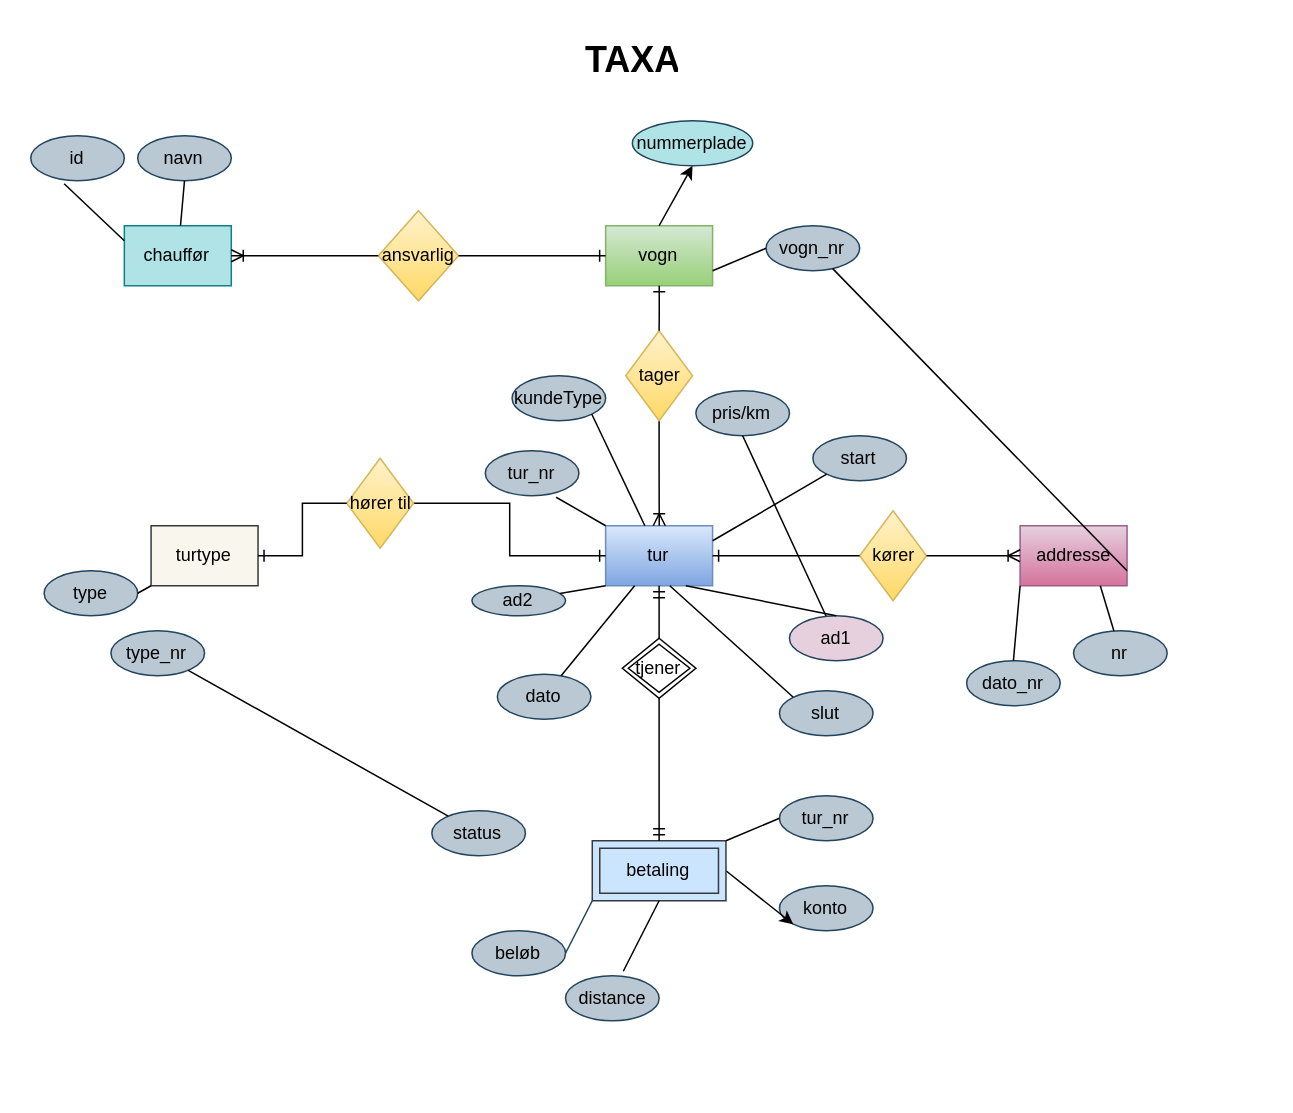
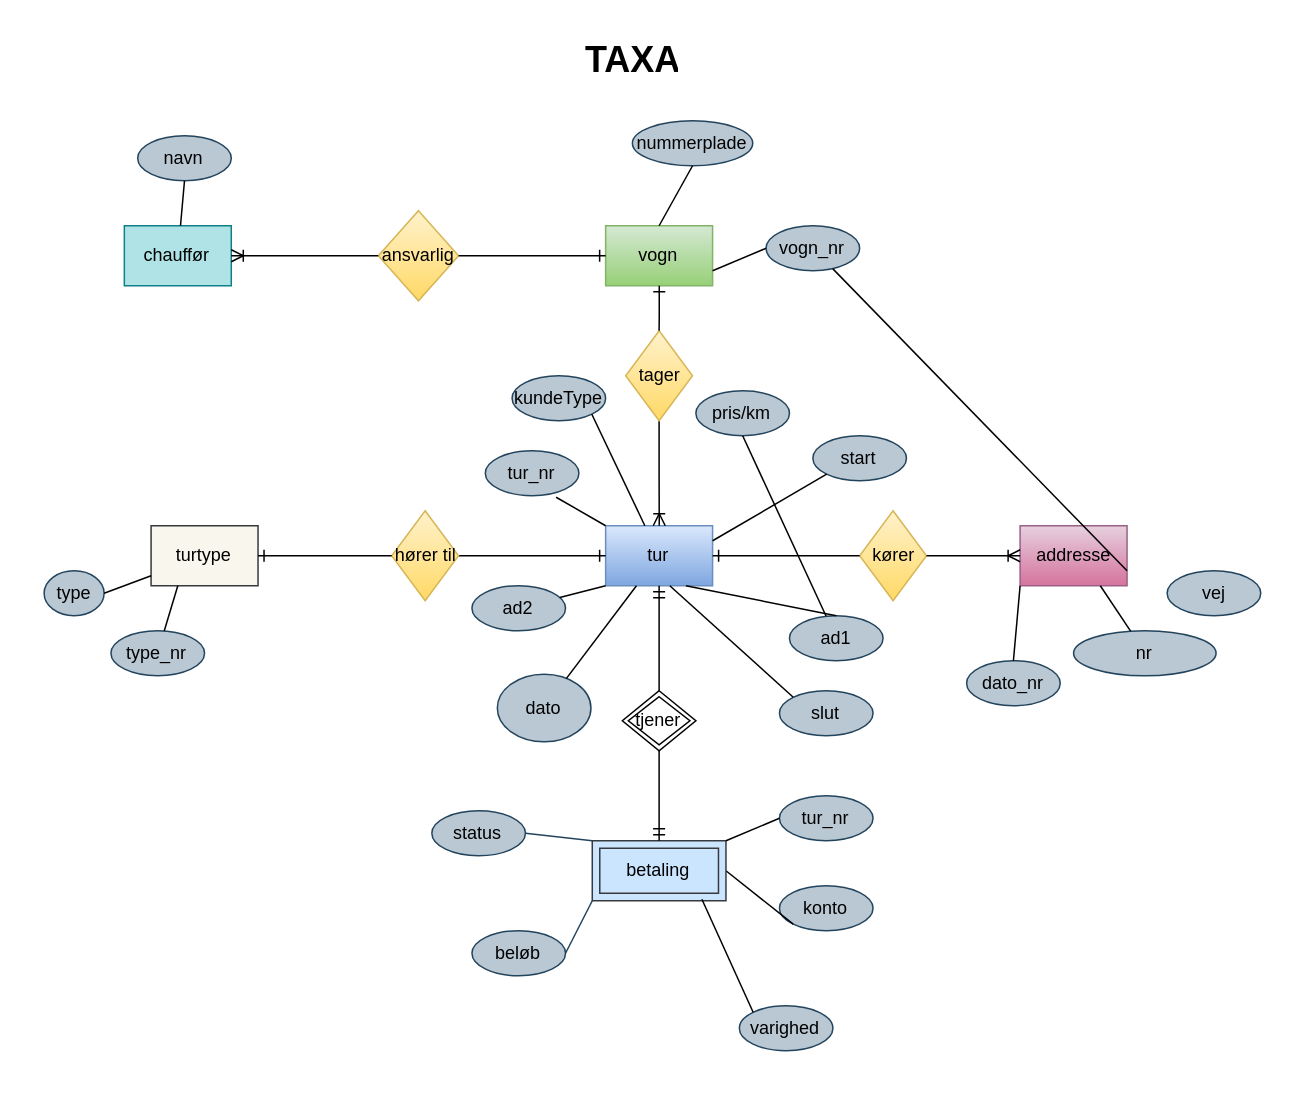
node "nummerplade": fillcolor #b0e3e6 -> #bac8d3
node "id": removed
edge "vogn" -> "nummerplade": arrowhead classic -> none
edge "id" -- "chauffør": removed
node "hører til": moved (380, 503) -> (425, 556)
node "type": size 94x45 -> 60x45
node "vej": added
node "ad2": size 94x30 -> 94x45
node "ad1": fillcolor #e6d0de -> #bac8d3
node "nr": size 94x45 -> 143x45
node "tjener": moved (659, 668) -> (659, 721)
node "dato": size 94x45 -> 94x68
edge "type_nr" -- "status": now "type_nr" -- "turtype"
edge "status" -- "betaling": added
edge "betaling" -> "konto": arrowhead classic -> none
edge "betaling" -- "distance": removed
edge "betaling" -- "varighed": added
node "distance": removed
node "varighed": added
